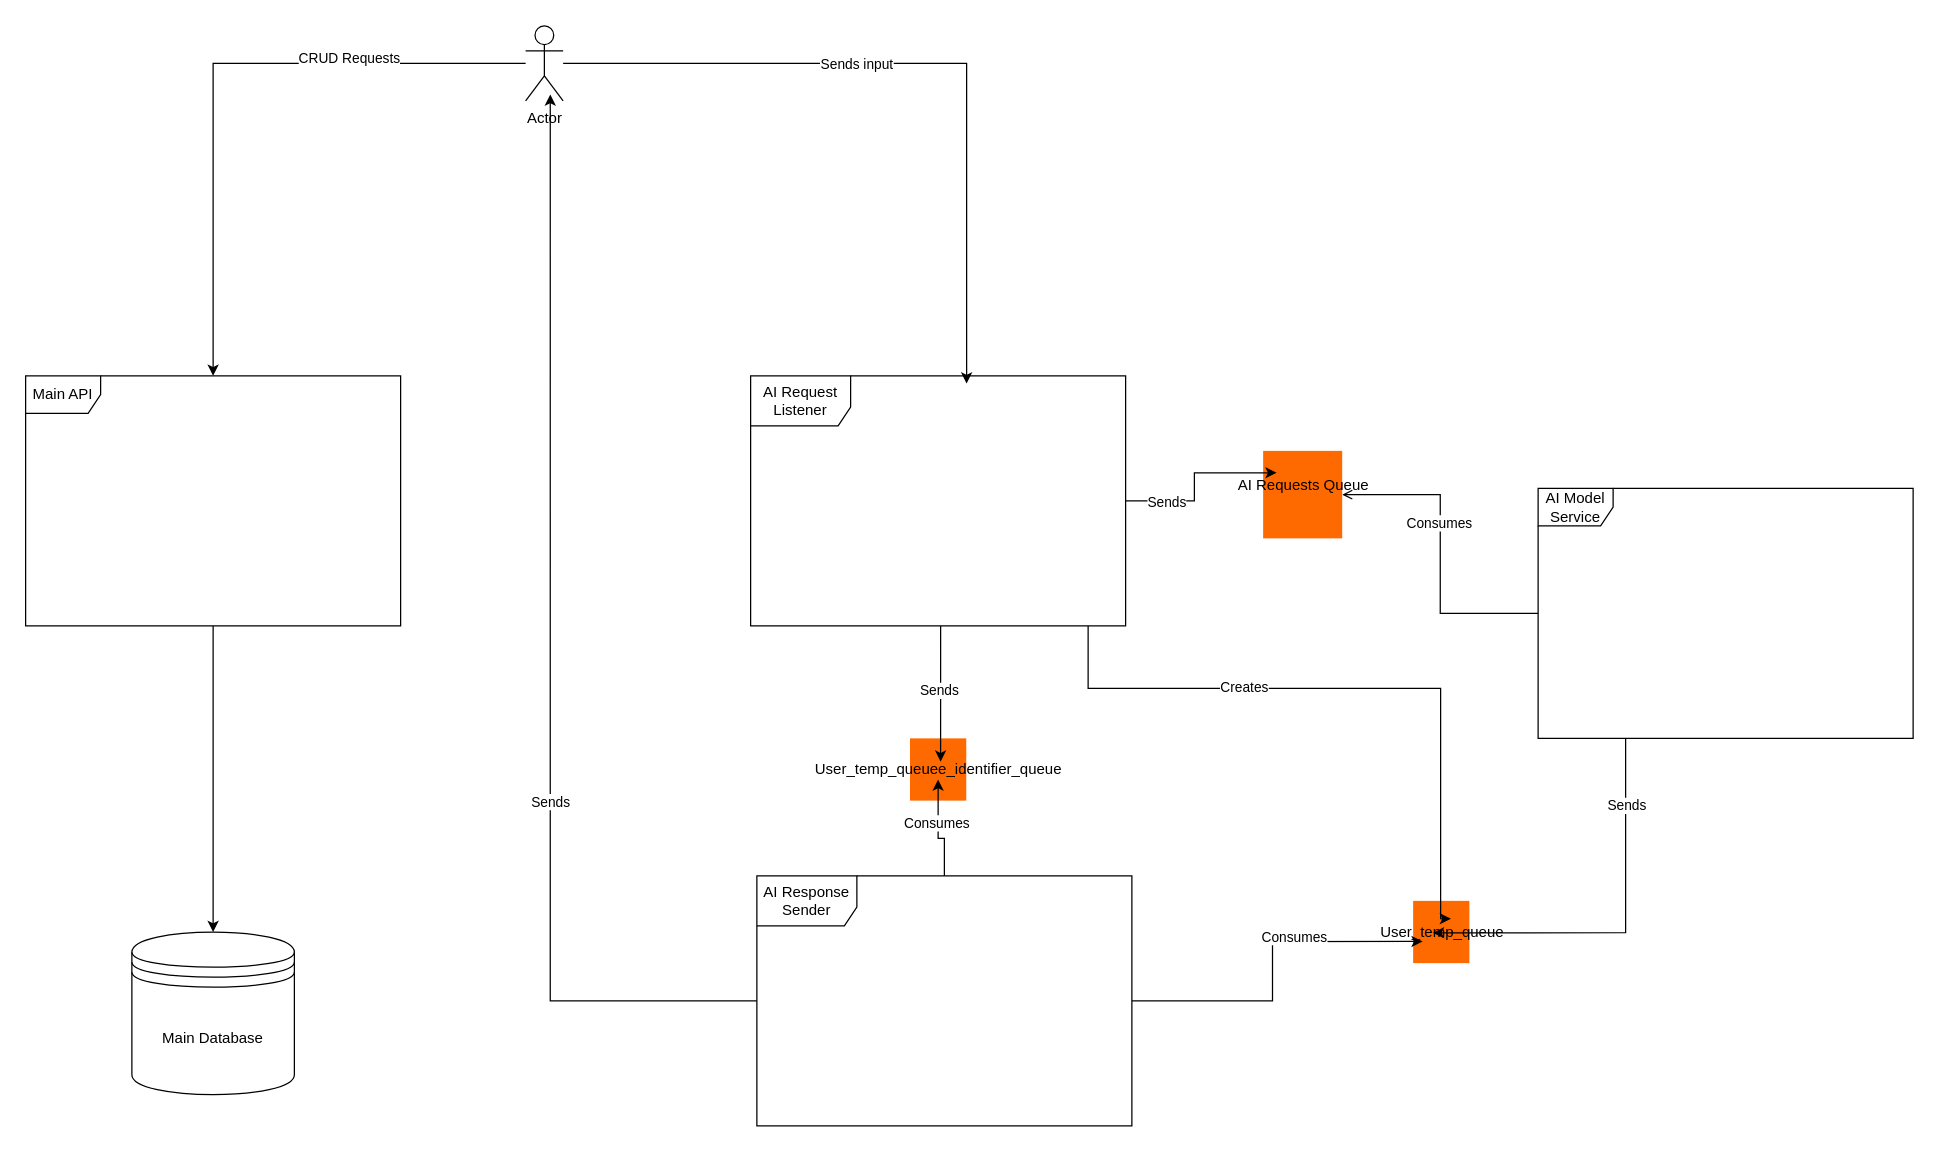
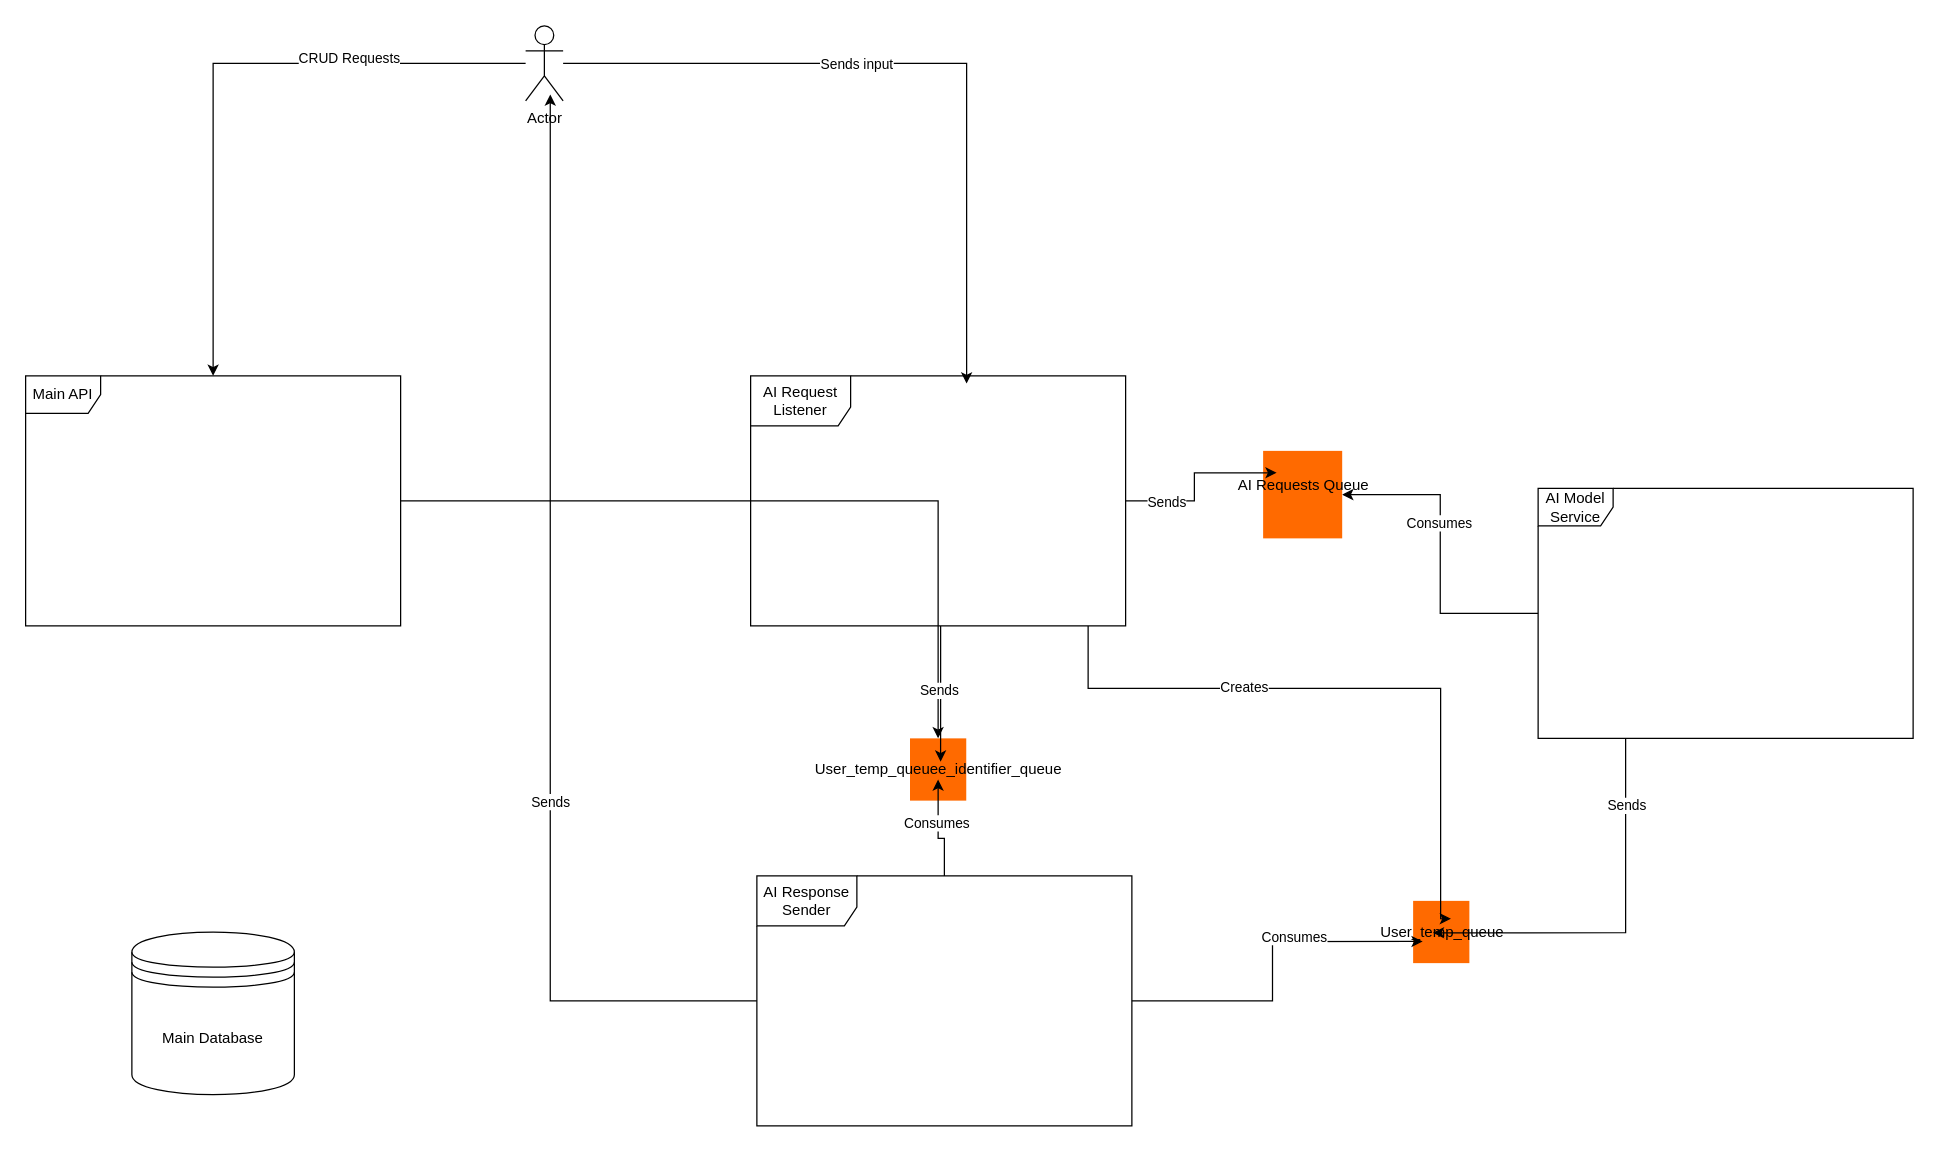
edge "AI Model Service" -> "AI Requests Queue": arrowhead open -> classic
edge "Main API" -> "Main Database": now "Main API" -> "User_temp_queuee_identifier_queue"
